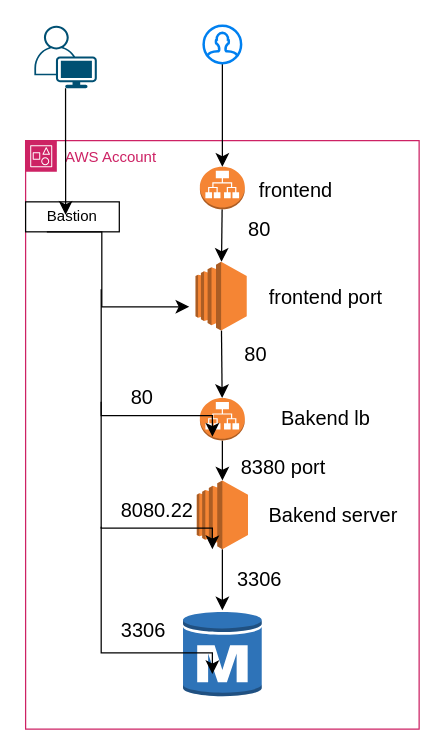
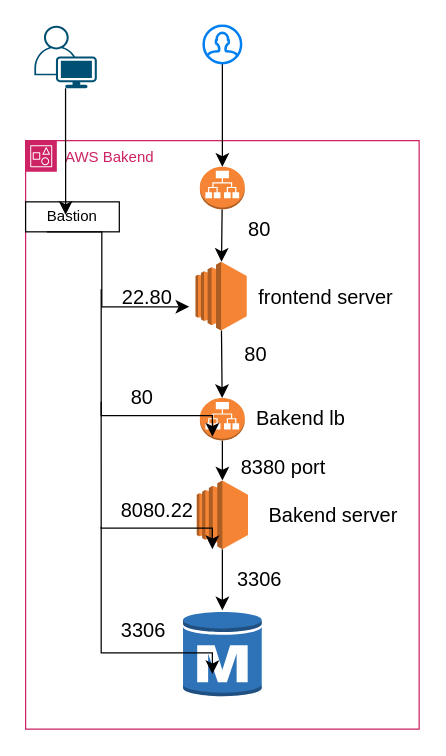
node "AWS Account": label "AWS Account" -> "AWS Bakend"
node "frontend": removed
node "22.80": added
node "frontend port": label "frontend port" -> "frontend server"
node "Bakend lb": moved (326, 418) -> (301, 418)
